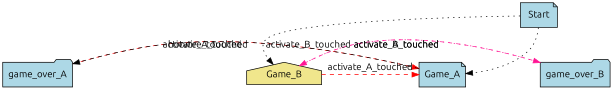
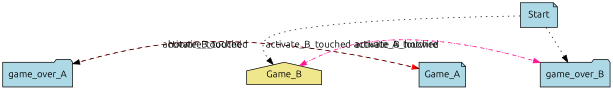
edge "game_over_A" -> "Game_A": label "activate_A_touched" -> "activate_B_touched"
edge "game_over_B" -> "Game_B": label "activate_B_touched" -> "activate_B_hotwire"
edge "Start" -> "Game_A": now "Start" -> "game_over_B"
edge "Game_B" -> "Game_A": removed, label "activate_A_touched"
